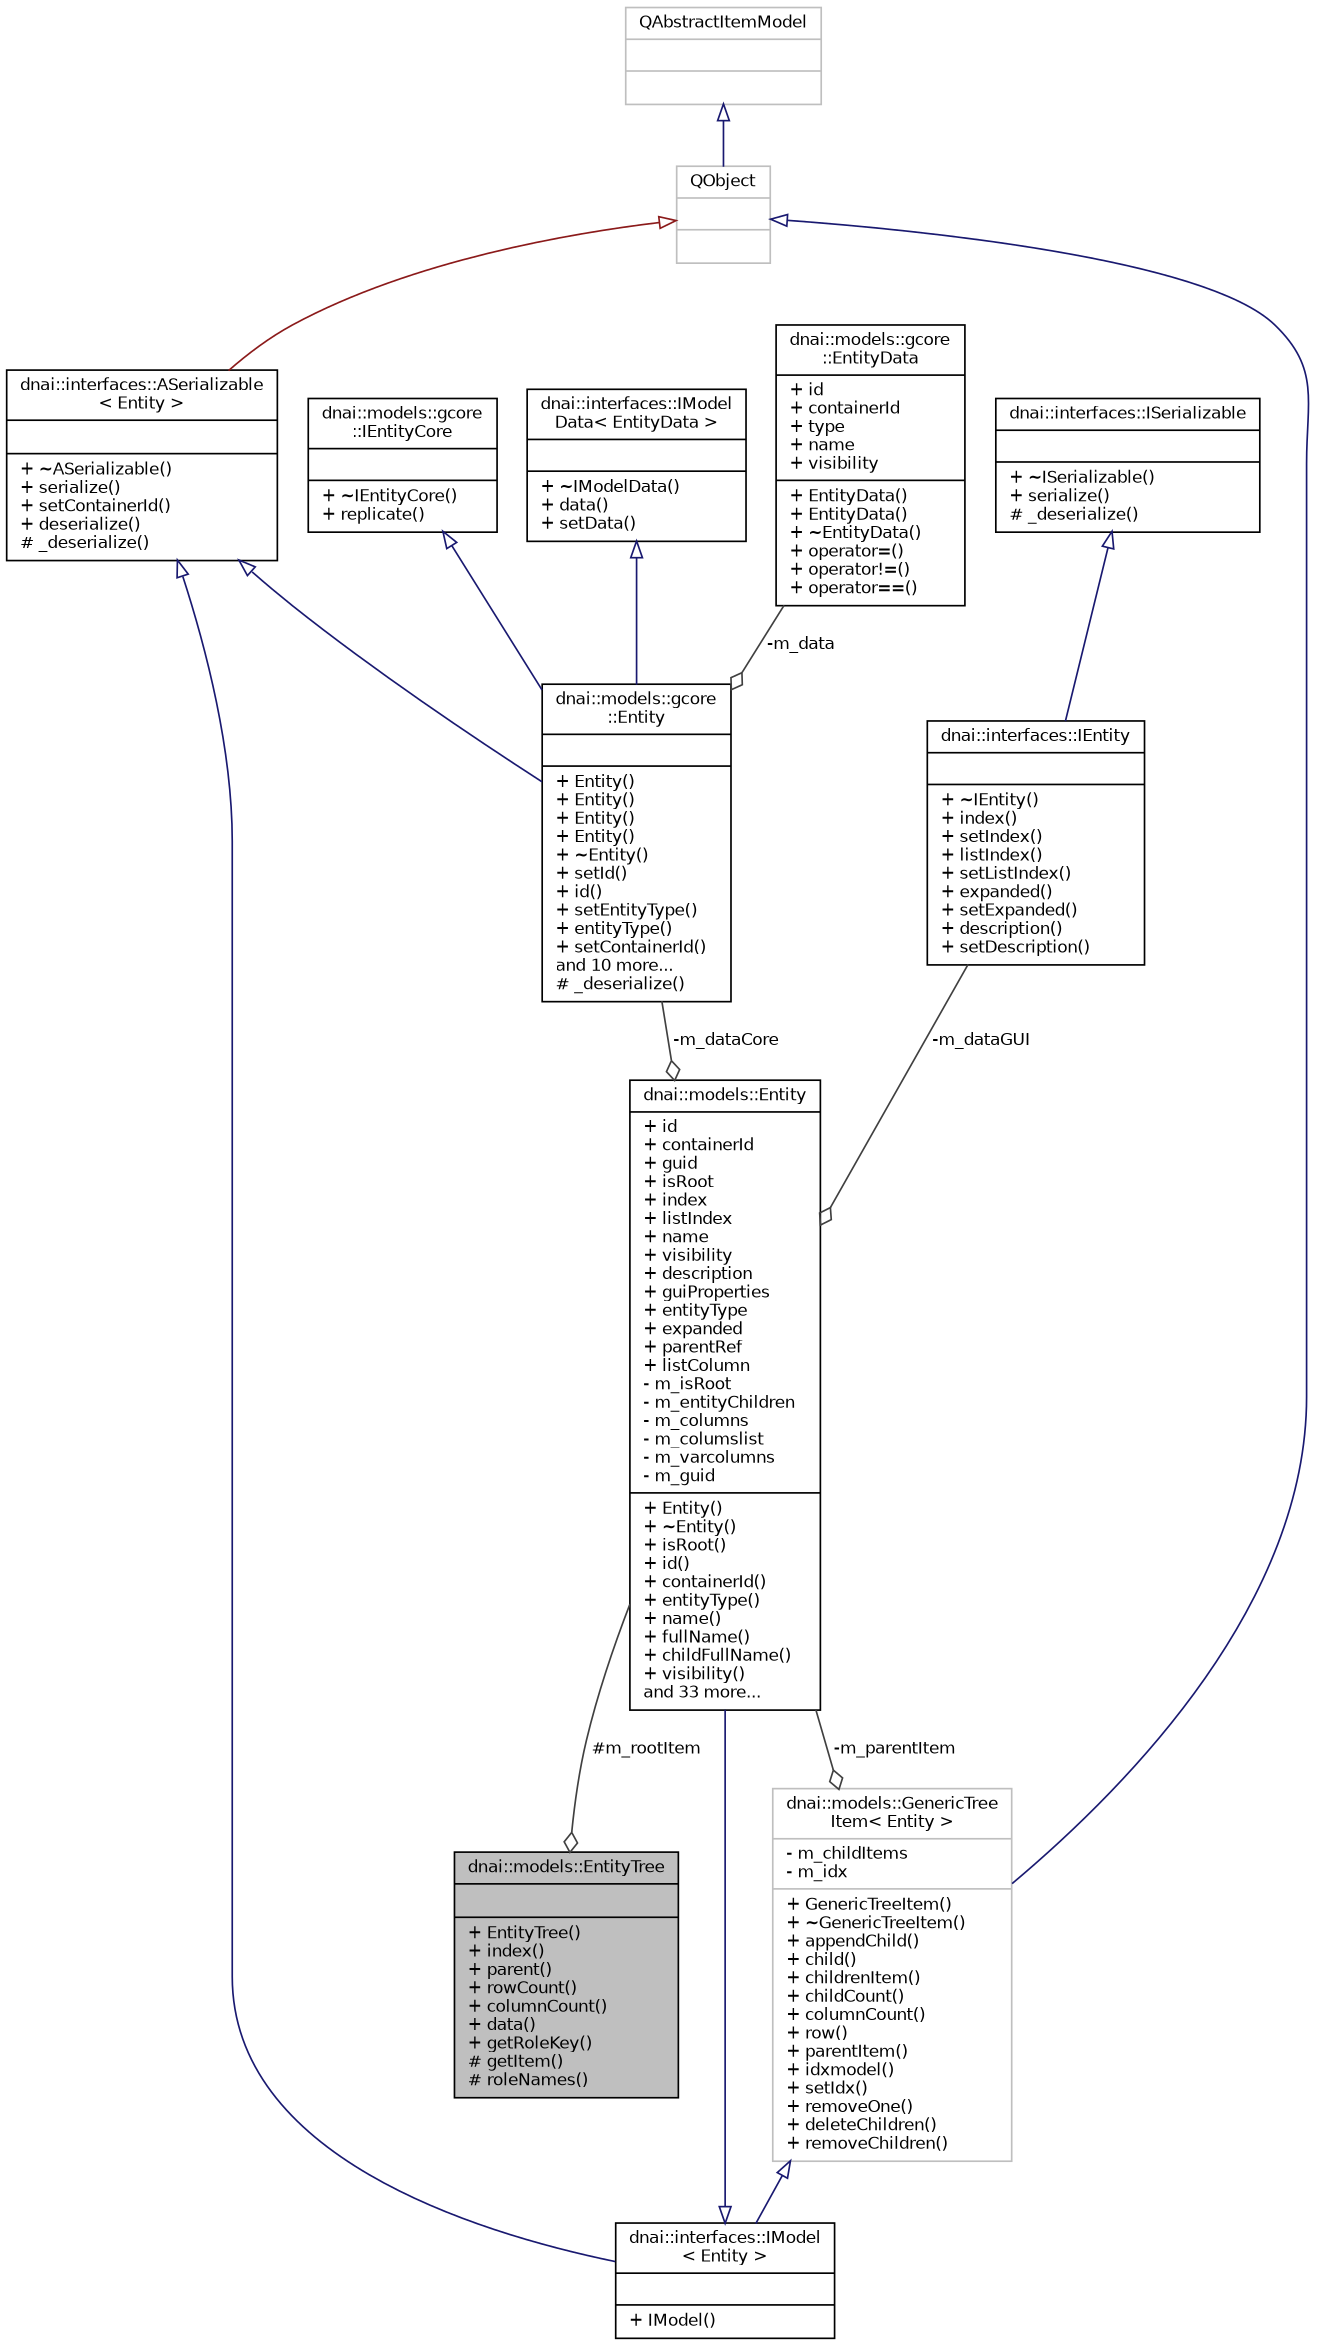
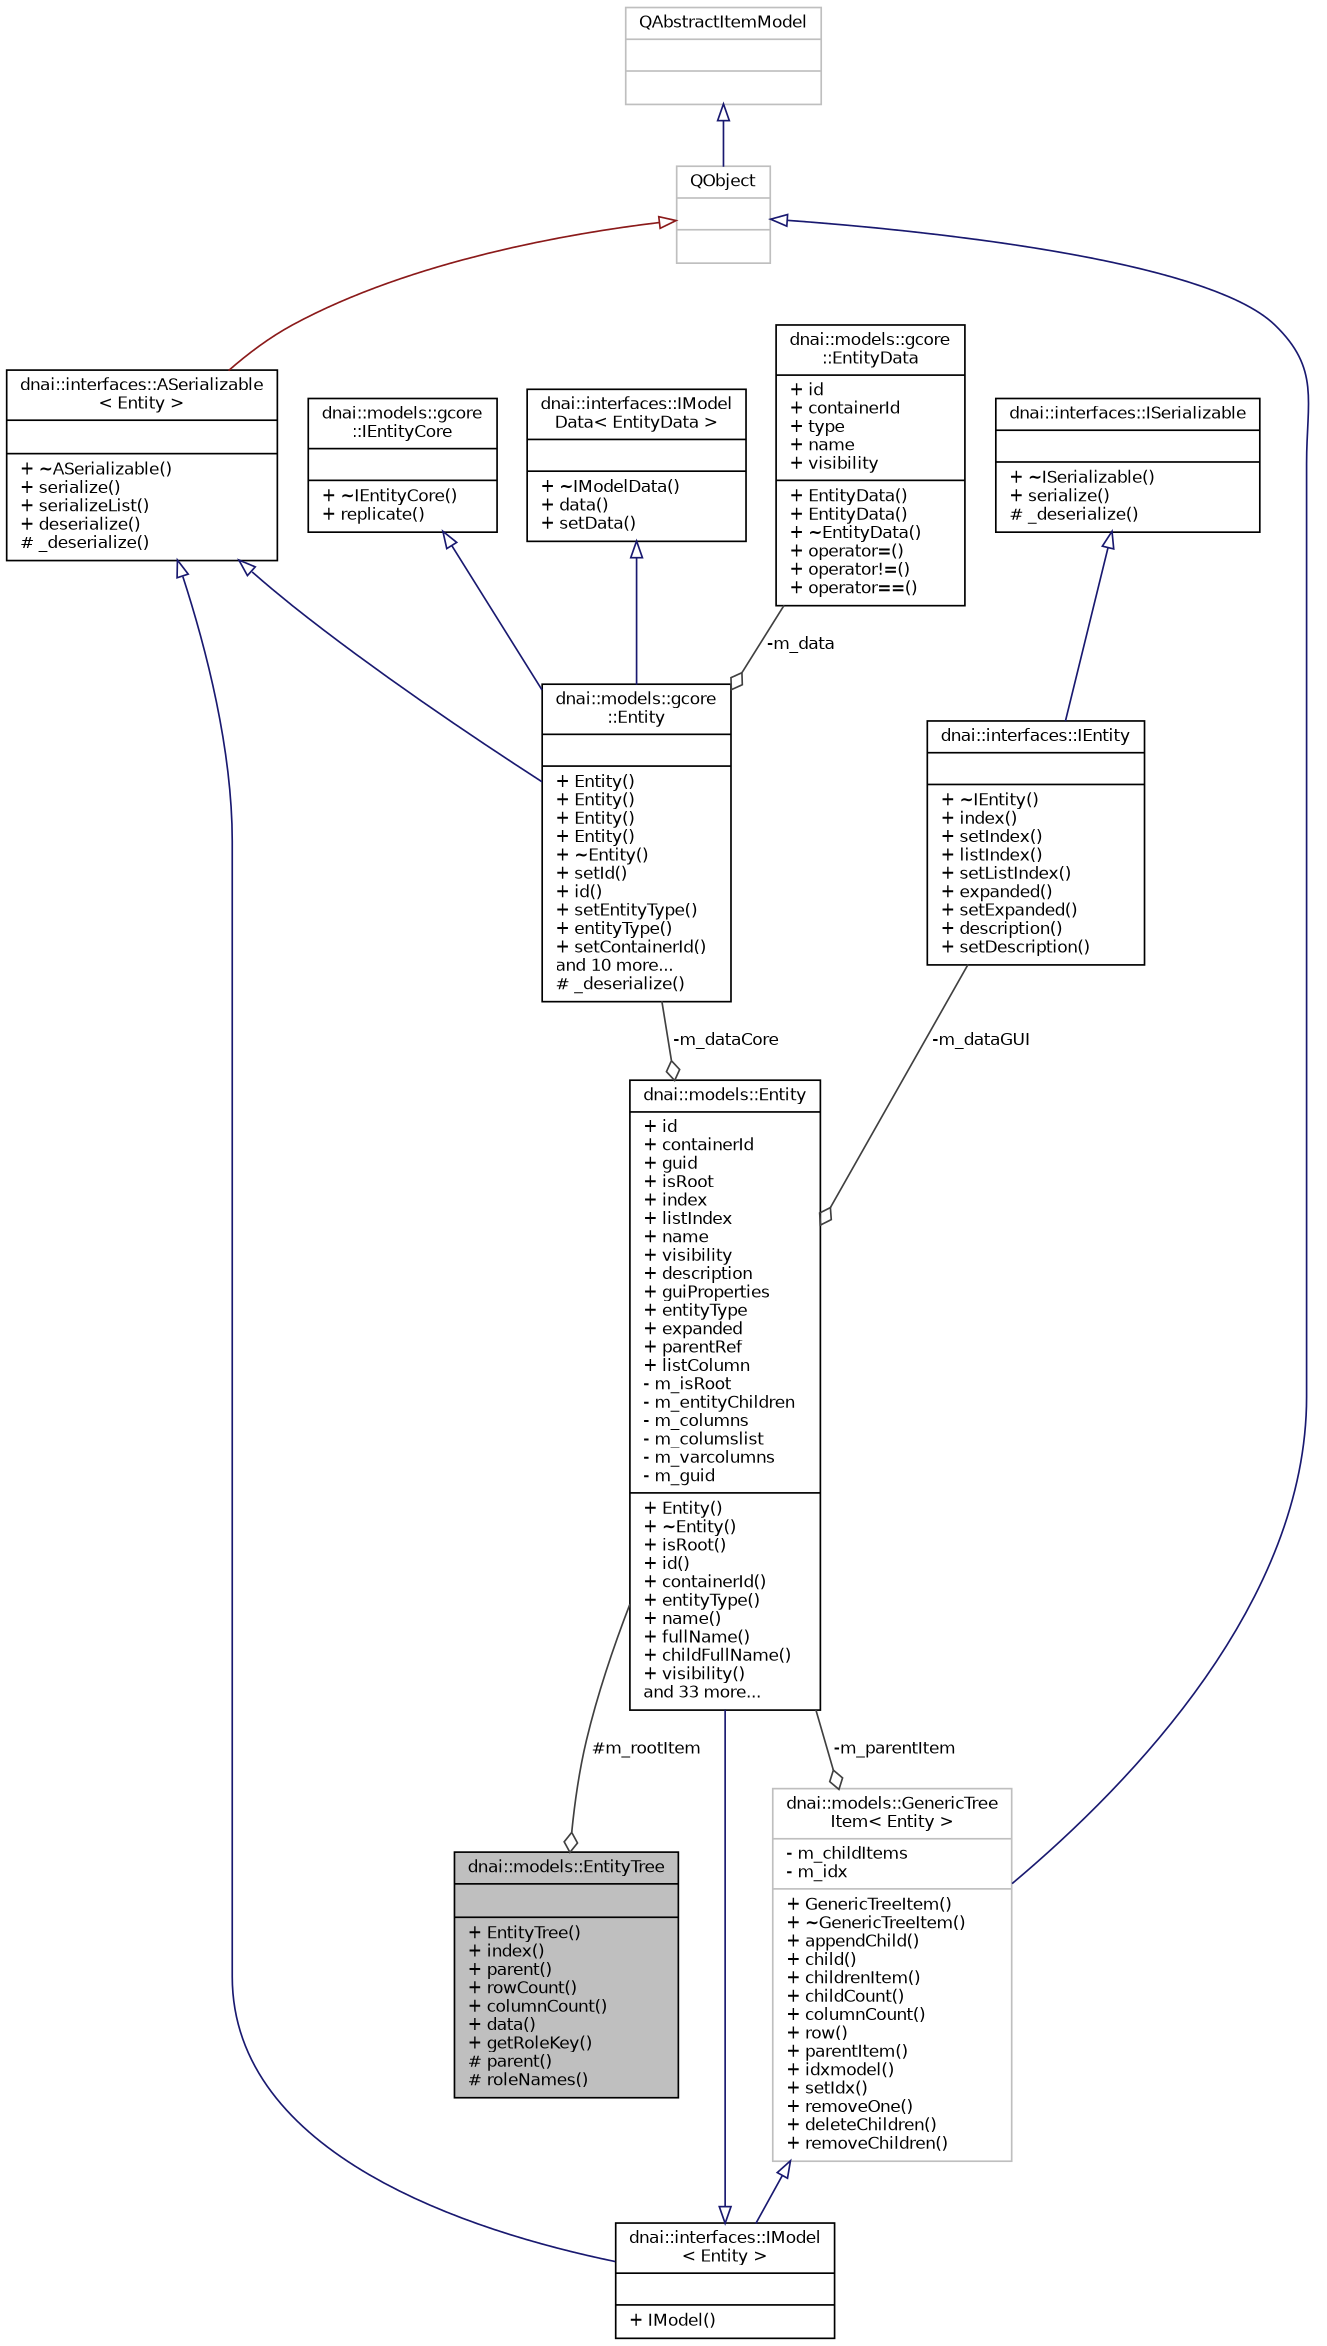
node "dnai::interfaces::ASerializable": text "+ setContainerId()" -> "+ serializeList()"
node "dnai::models::EntityTree": text "# getItem()" -> "# parent()"
